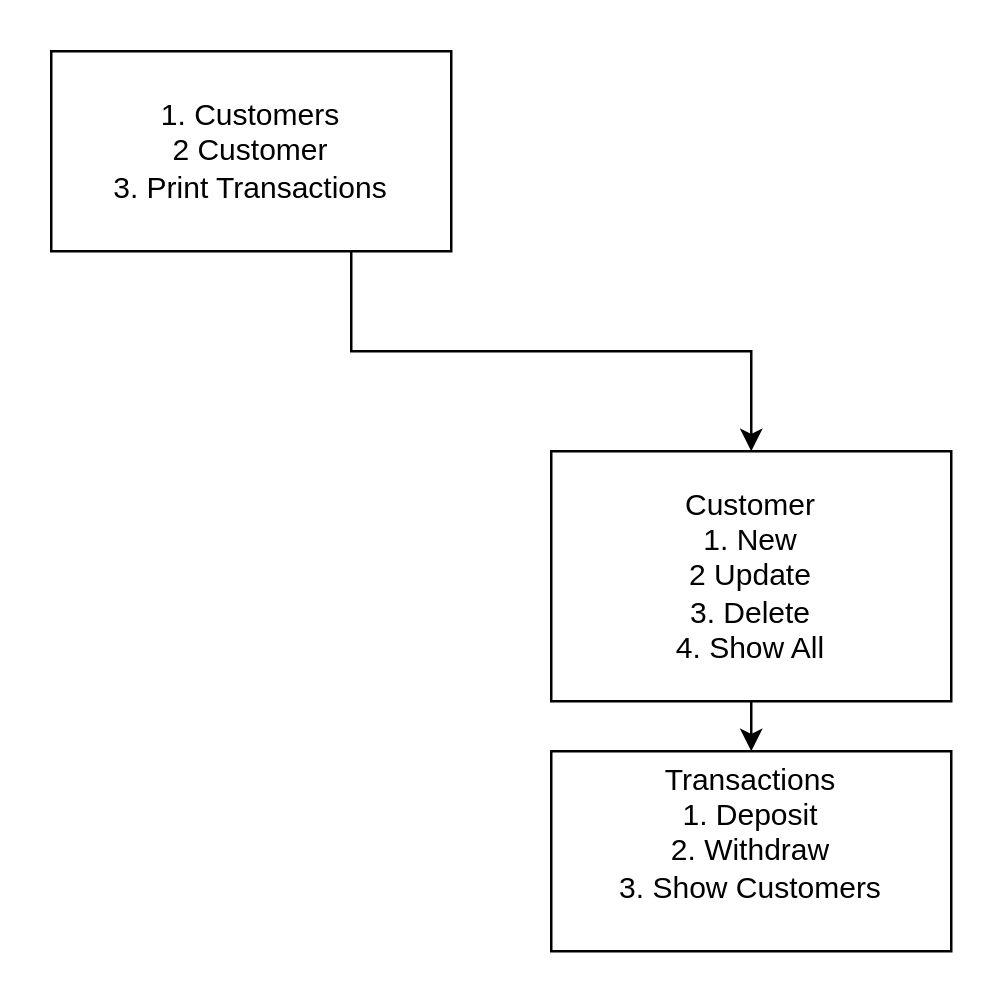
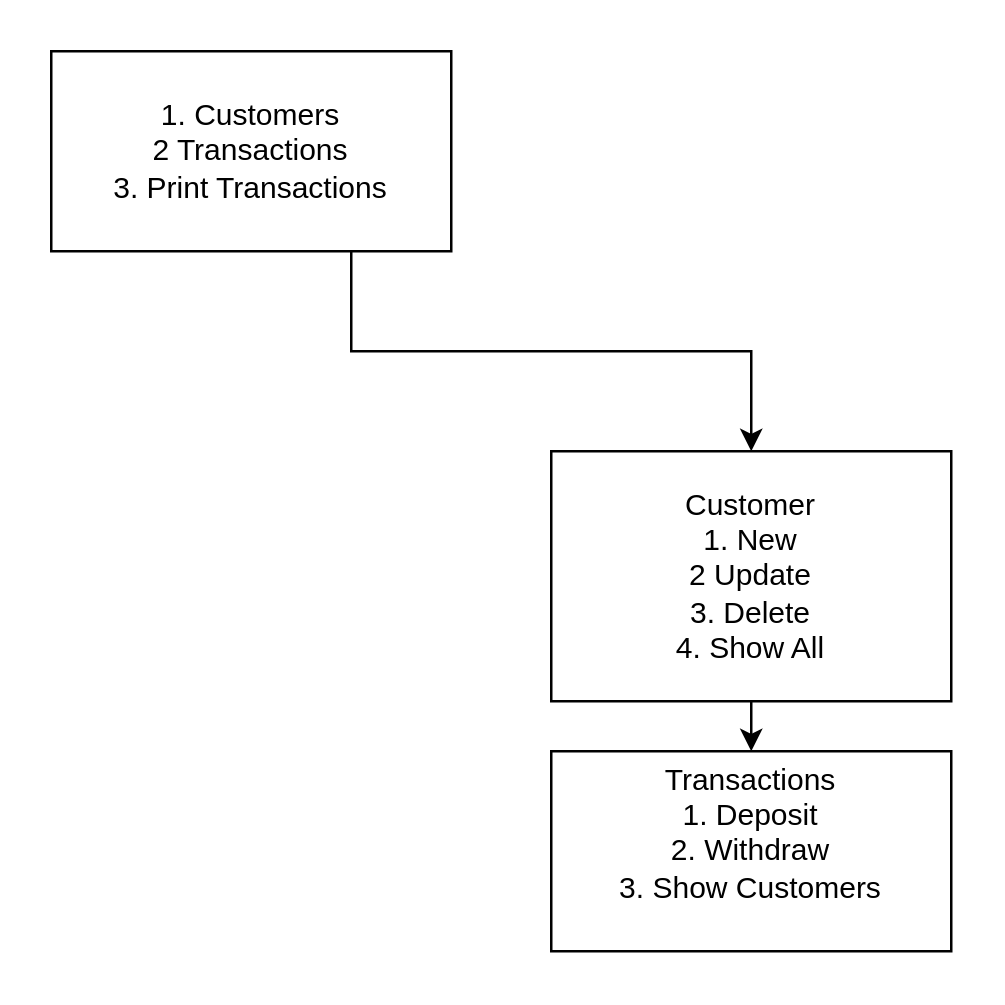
node "1. Customers 2 Customer 3. Print Transactions": label "1. Customers 2 Customer 3. Print Transactions" -> "1. Customers 2 Transactions 3. Print Transactions"
